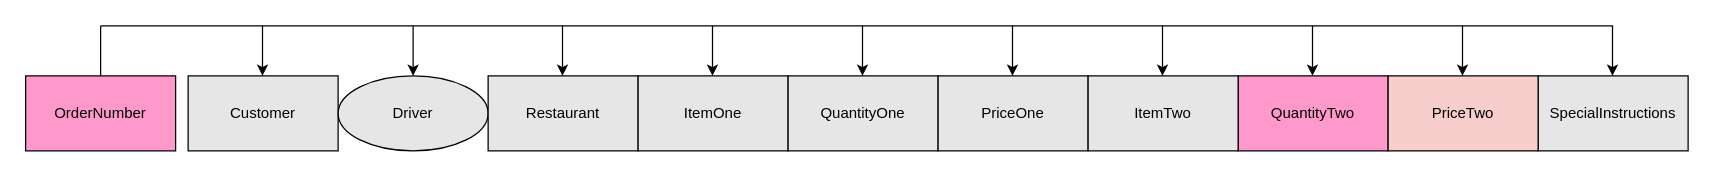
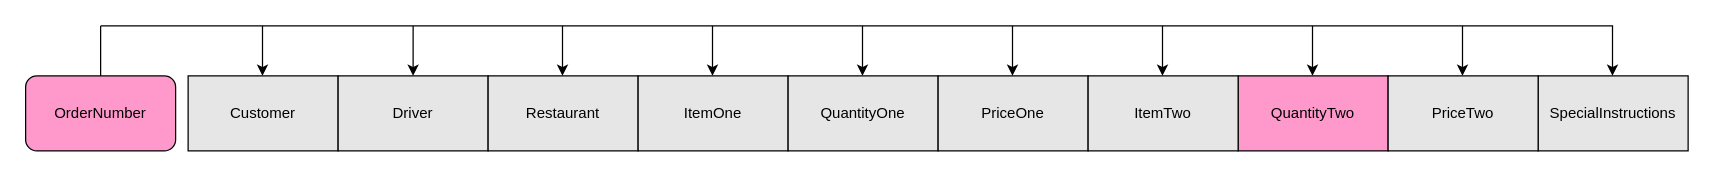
node "OrderNumber": shape rectangle -> rounded rectangle
node "Driver": shape ellipse -> rectangle
node "PriceTwo": fillcolor #f8cecc -> #e6e6e6
